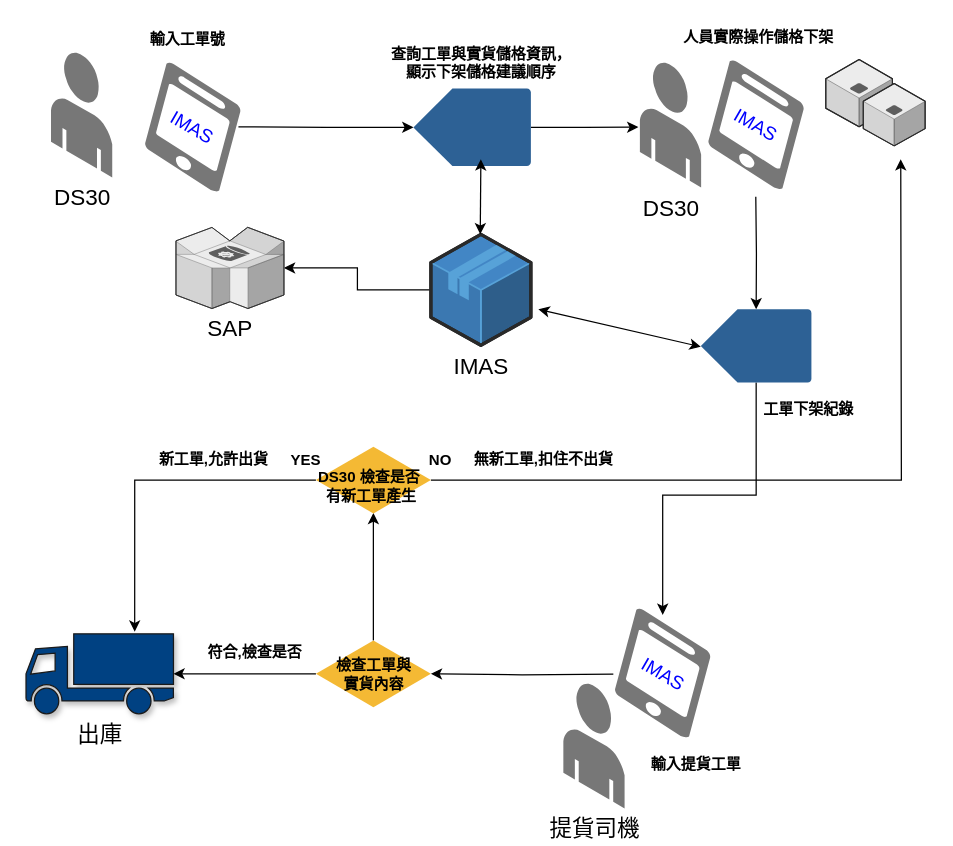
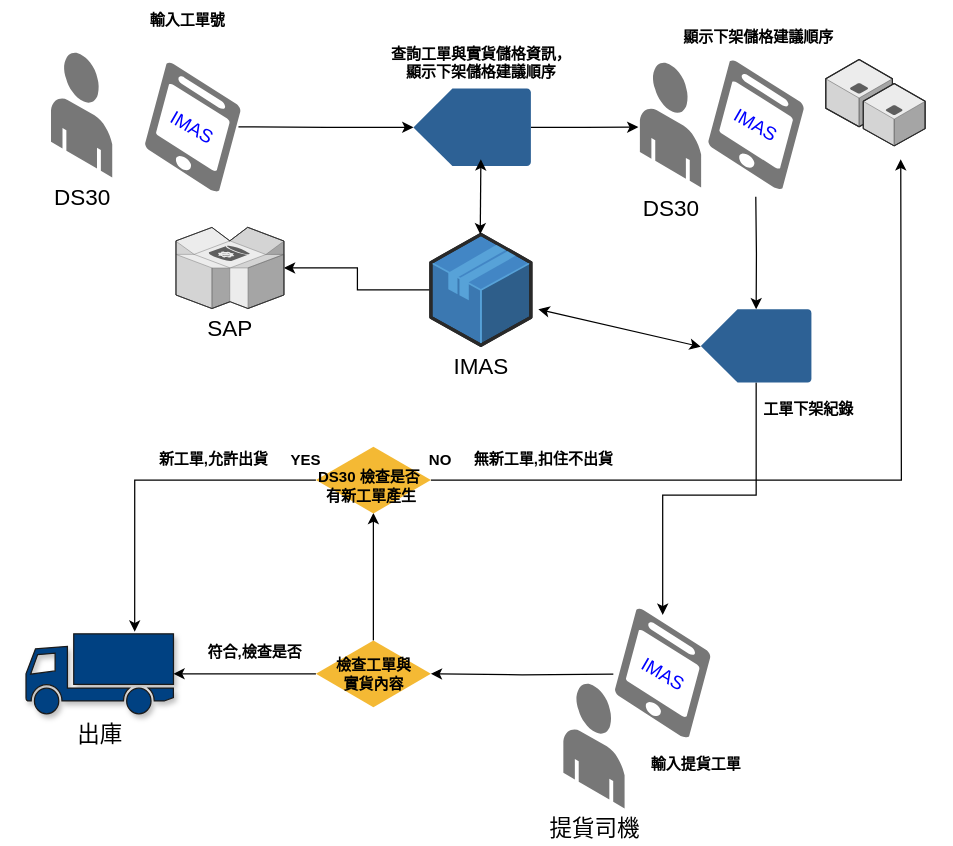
node "人員實際操作儲格下架": label "人員實際操作儲格下架" -> "顯示下架儲格建議順序"
node "輸入工單號": moved (187, 39) -> (187, 21)
